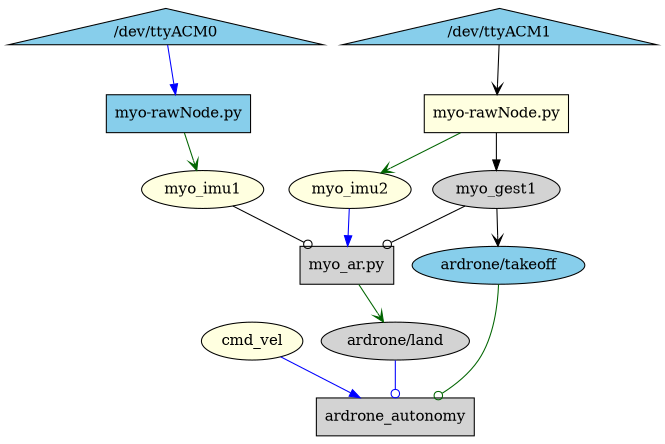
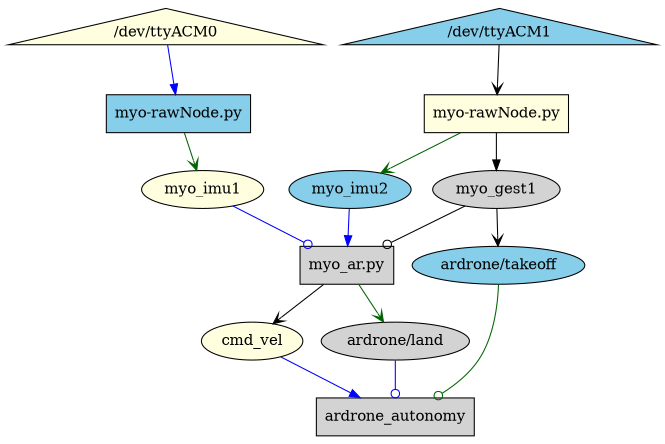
node "/dev/ttyACM0": fillcolor skyblue -> lightyellow
node "myo_imu2": fillcolor lightyellow -> skyblue
edge "myo_imu1" -> "myo_ar.py": color black -> blue
edge "myo_ar.py" -> "cmd_vel": added
